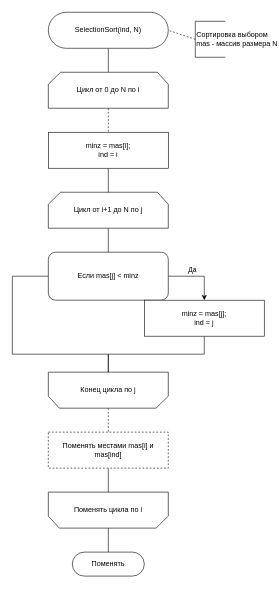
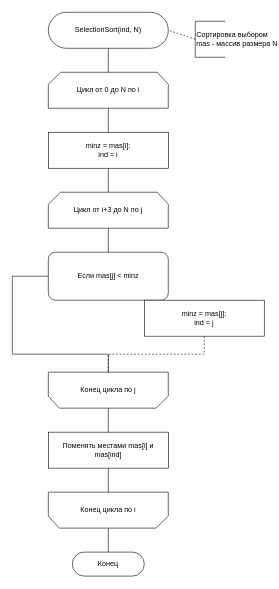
edge "Цикл от 0 до N по i" -- "minz = mas[i]; ind = i": style dashed -> solid
node "Цикл от i+1 до N по j": label "Цикл от i+1 до N по j" -> "Цикл от i+3 до N по j"
edge "Если mas[j] < minz" -> "minz = mas[j]; ind = j": removed, label "Да"
edge "minz = mas[j]; ind = j" -- "Конец цикла по j": style solid -> dashed
edge "Конец цикла по j" -- "Поменять местами mas[i] и mas[ind]": style dashed -> solid
node "Поменять местами mas[i] и mas[ind]": style dashed -> solid
node "Поменять цикла по i": label "Поменять цикла по i" -> "Конец цикла по i"
node "Поменять": label "Поменять" -> "Конец"
